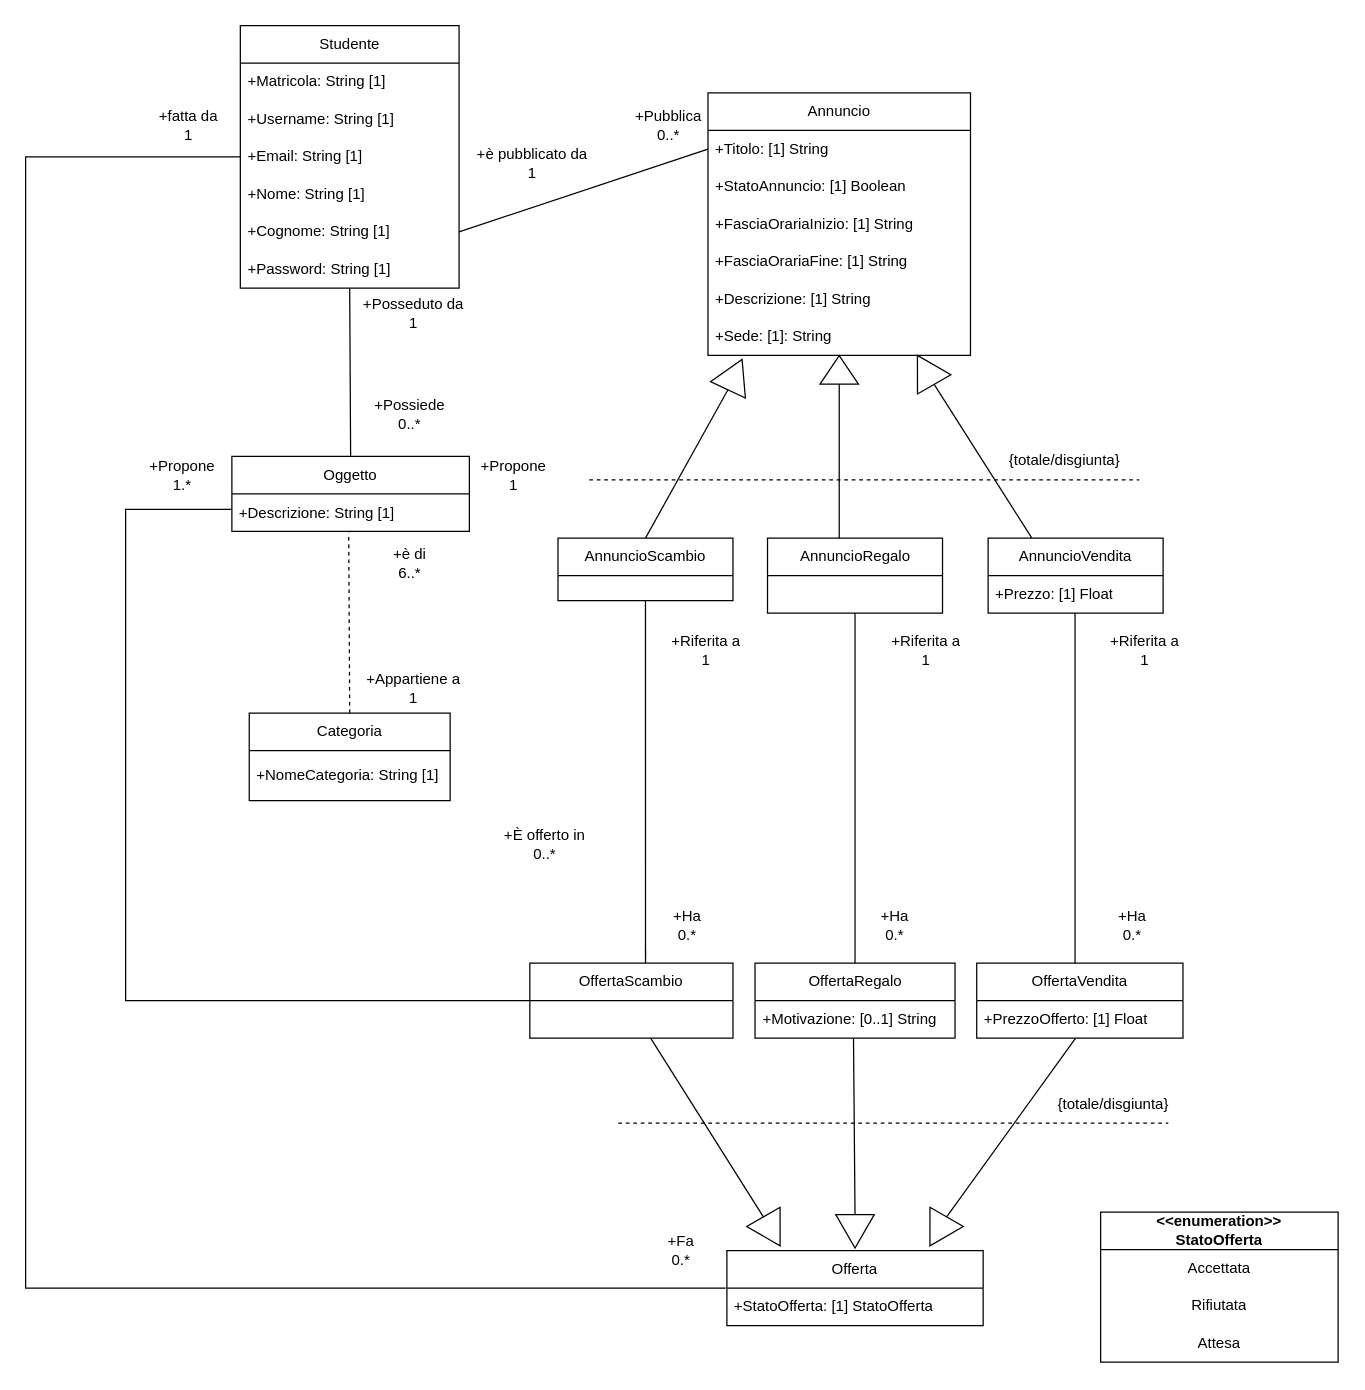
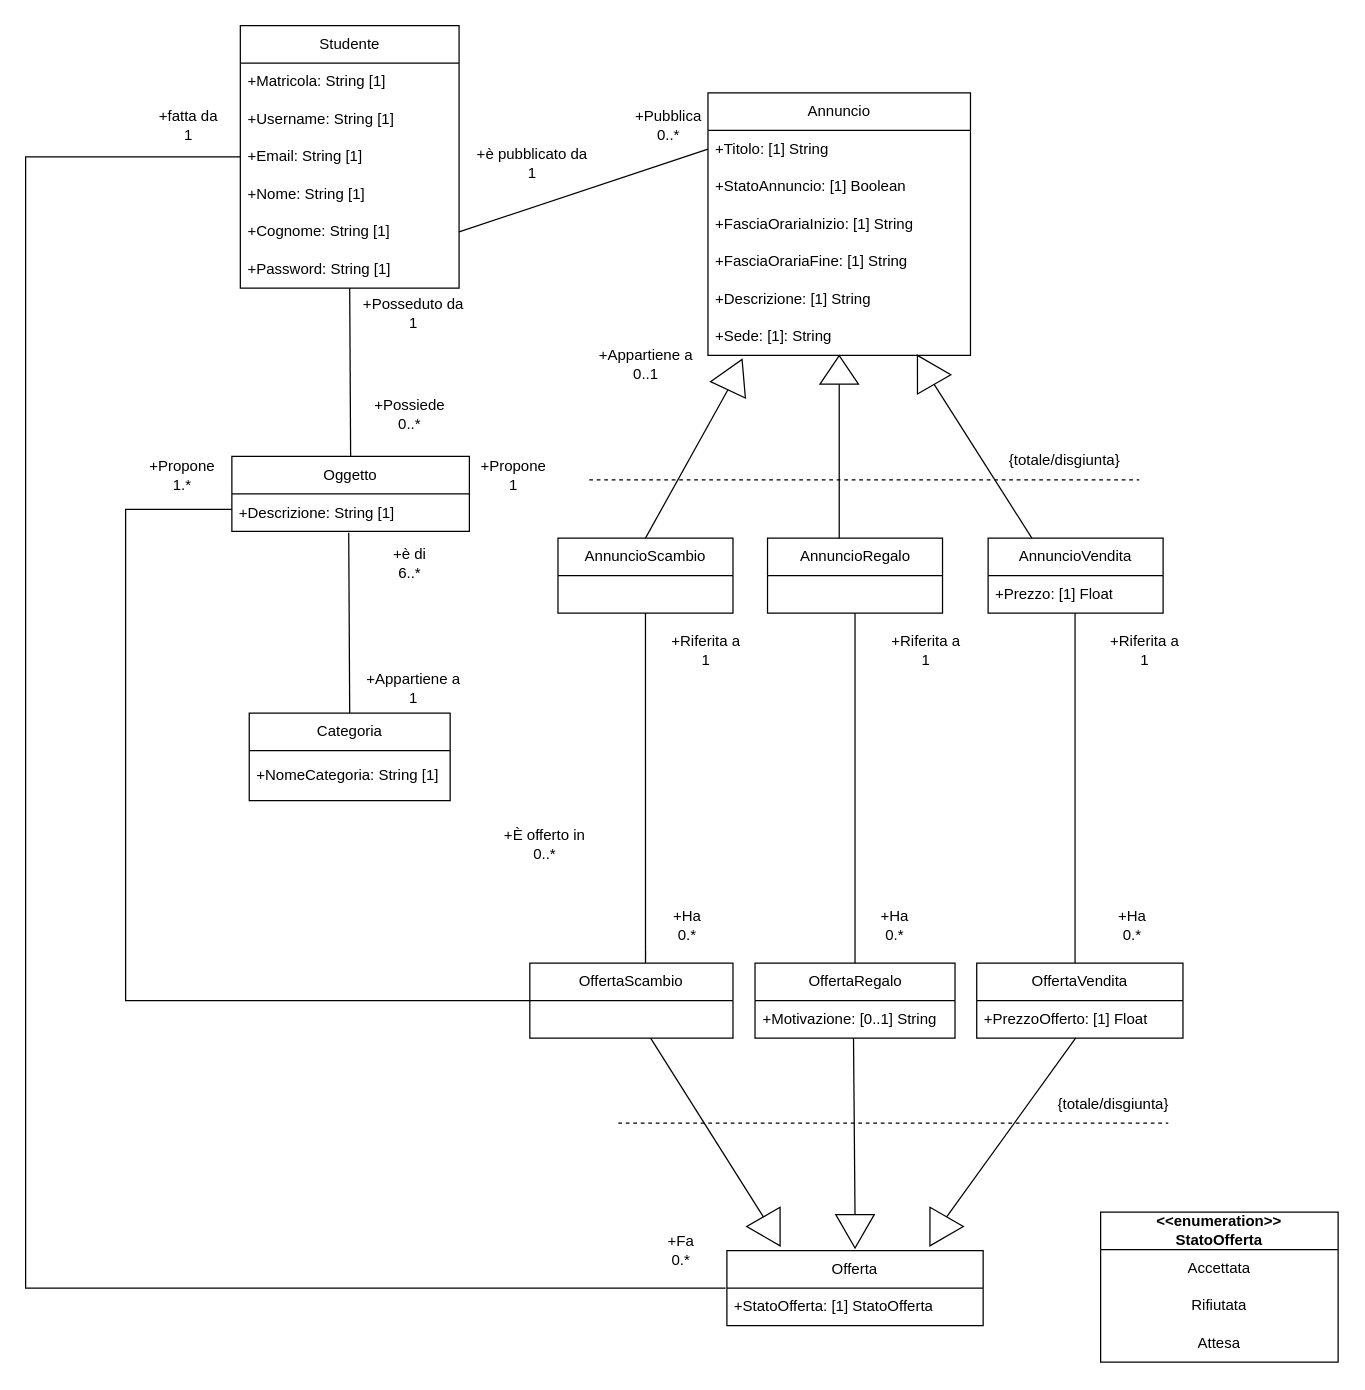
node "+Appartiene a 0..1": added
node "AnnuncioScambio": size 175x63 -> 175x75
edge "+Descrizione: String [1]" -- "Categoria": style dashed -> solid
